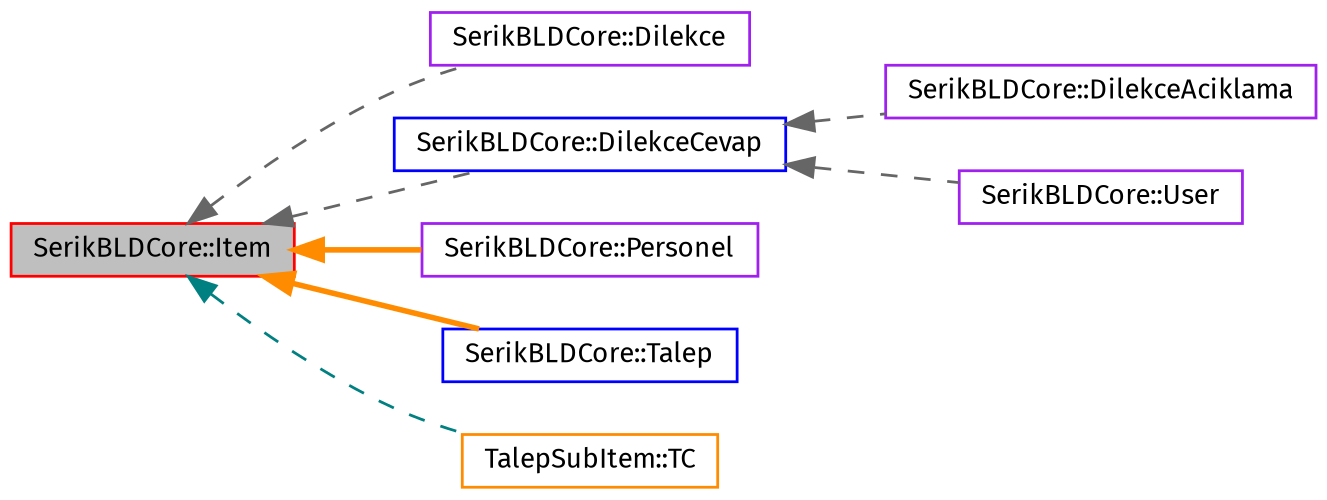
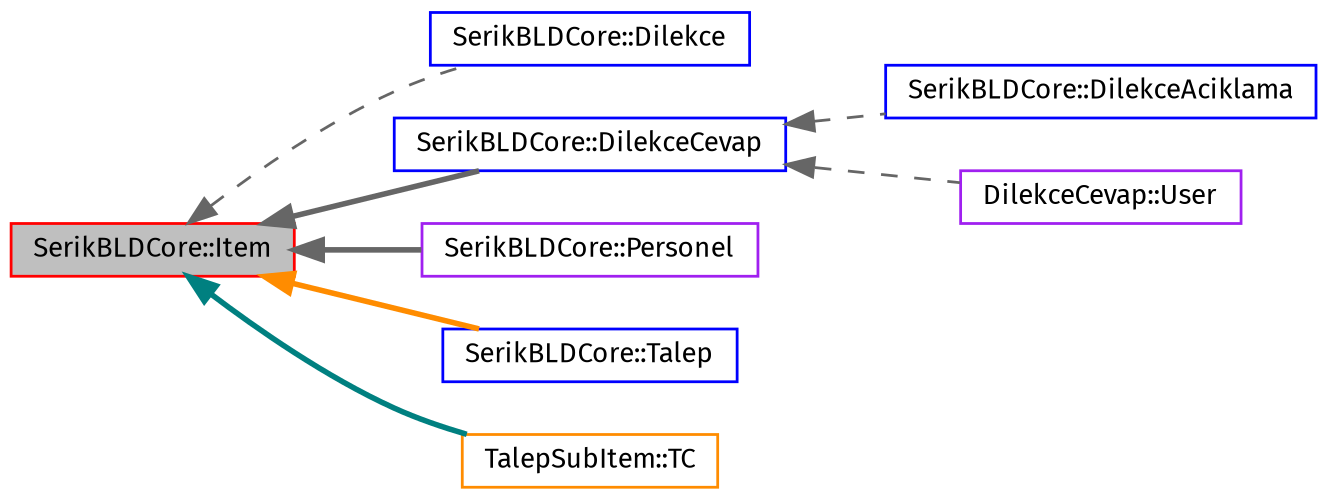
node "SerikBLDCore::Dilekce": color purple -> blue
node "SerikBLDCore::DilekceAciklama": color purple -> blue
edge "SerikBLDCore::DilekceCevap" -> "SerikBLDCore::Item": style dashed -> bold
node "SerikBLDCore::User": label "SerikBLDCore::User" -> "DilekceCevap::User"
edge "SerikBLDCore::Personel" -> "SerikBLDCore::Item": color darkorange -> gray40
edge "TalepSubItem::TC" -> "SerikBLDCore::Item": style dashed -> bold
